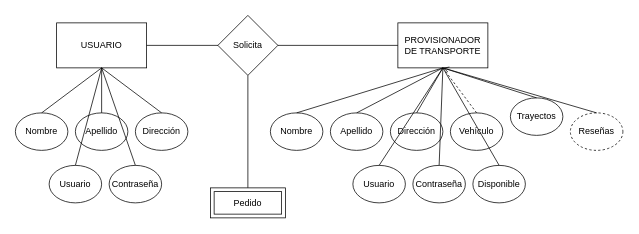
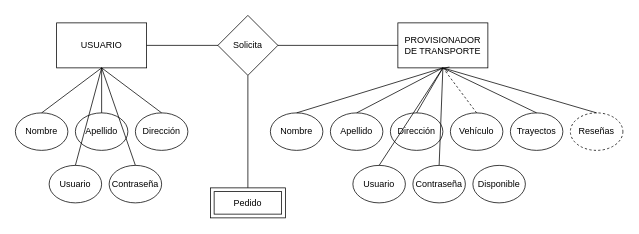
node "Trayectos": moved (537, 117) -> (537, 132)
edge "PROVISIONADOR DE TRANSPORTE" -- "Disponible": removed
